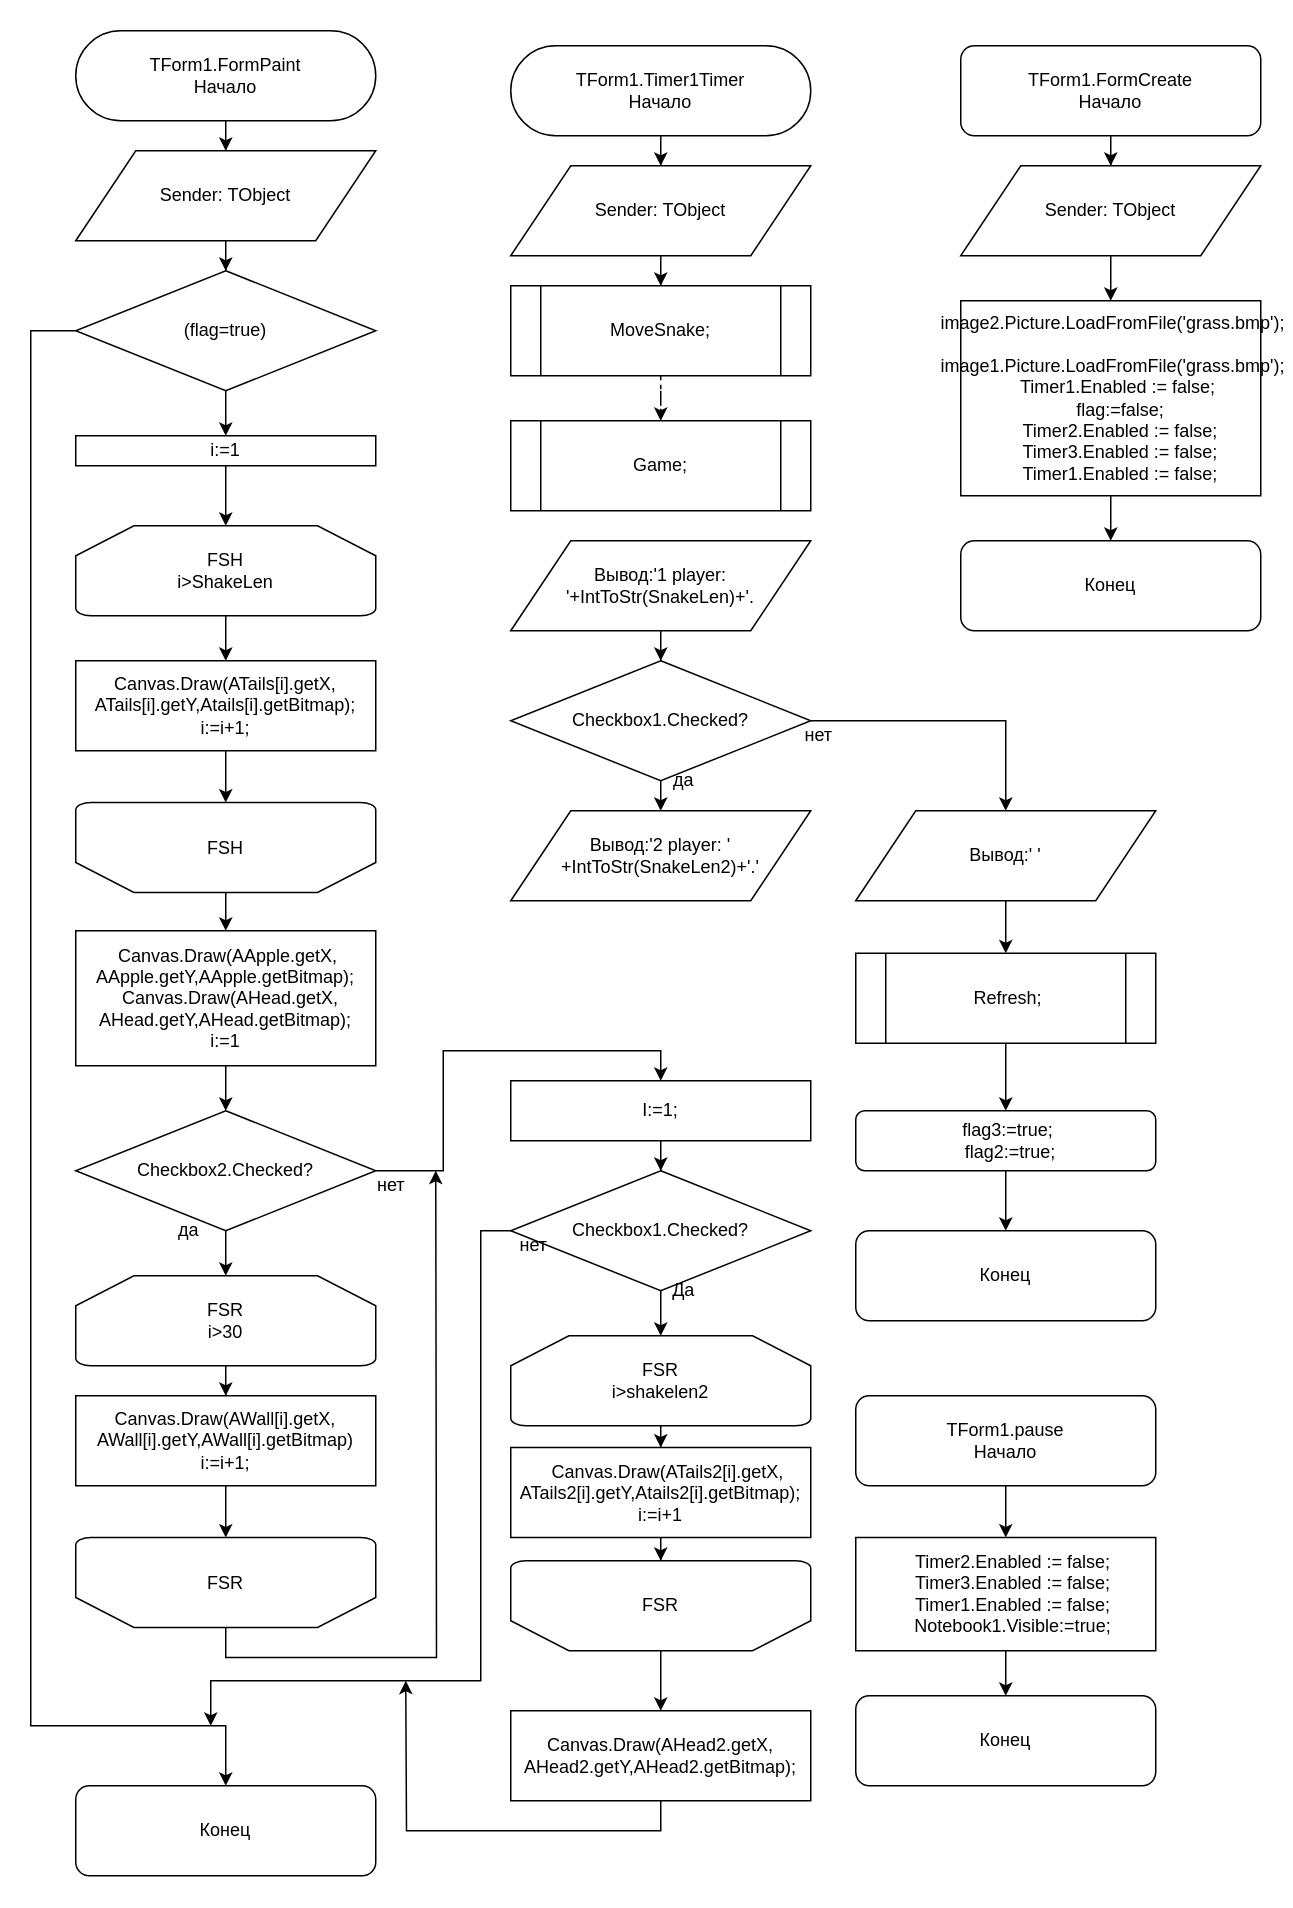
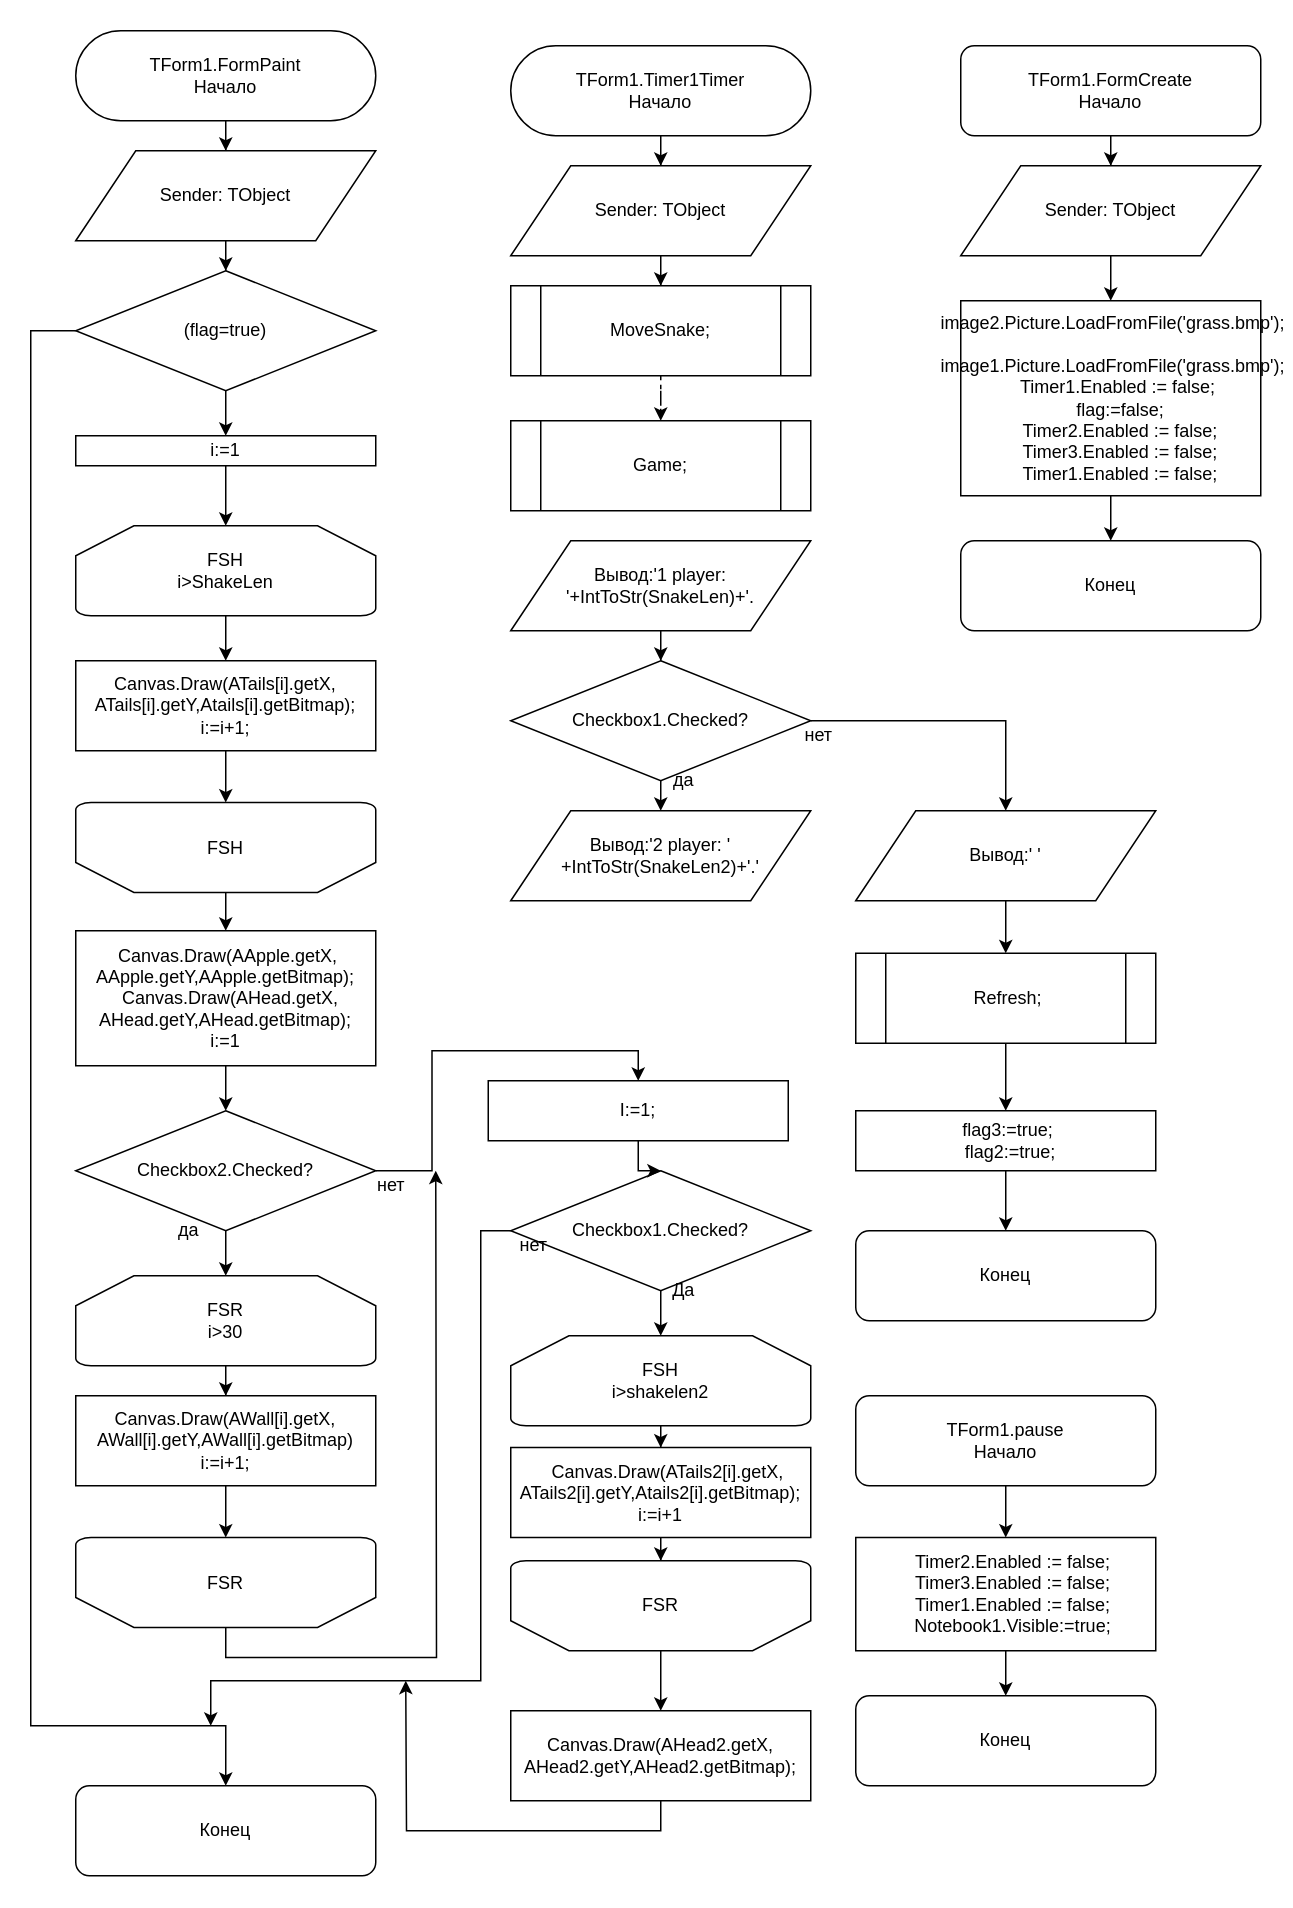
node "I:=1;": moved (661, 1111) -> (638, 1111)
node "flag3:=true; flag2:=true;": shape rounded rectangle -> rectangle
node "FSR i>shakelen2": label "FSR i>shakelen2" -> "FSH i>shakelen2"
